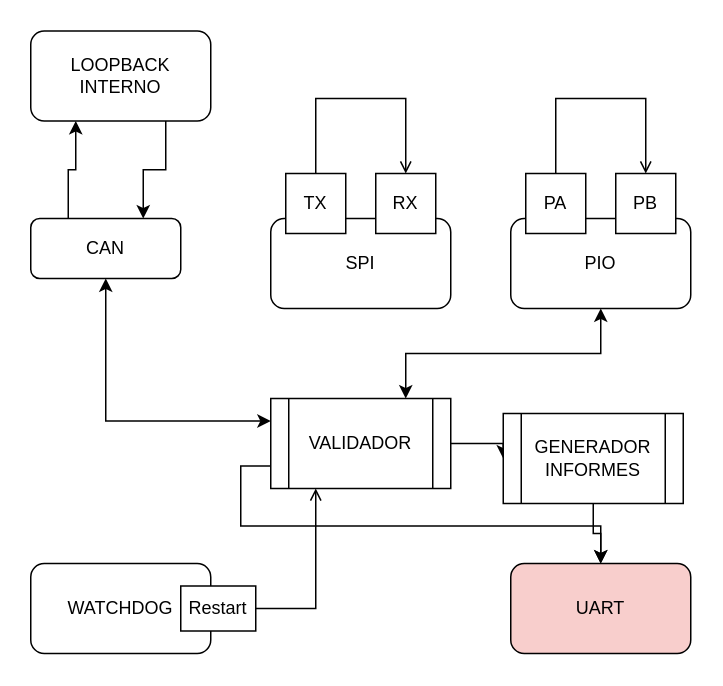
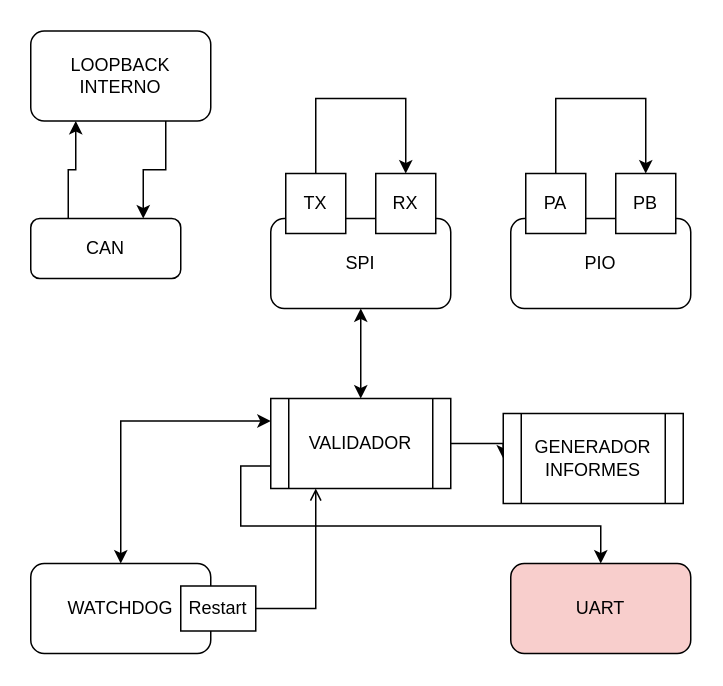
edge "TX" -> "RX": arrowhead open -> classic
edge "PA" -> "PB": arrowhead open -> classic
edge "SPI" -- "VALIDADOR": added
edge "PIO" -- "VALIDADOR": removed
edge "CAN" -- "VALIDADOR": now "WATCHDOG" -- "VALIDADOR"
edge "GENERADOR INFORMES" -> "UART": removed
